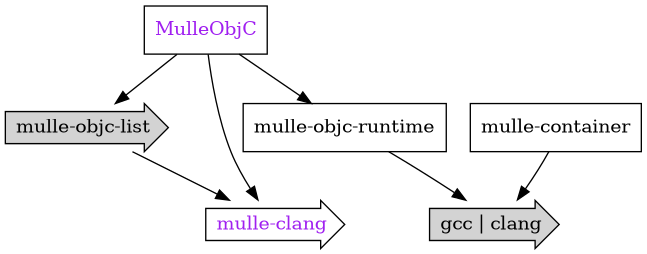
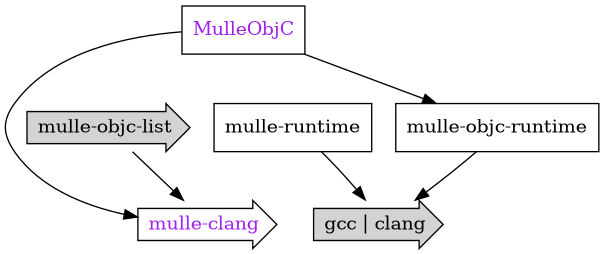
edge "MulleObjC" -> "mulle-objc-list": removed
node "mulle-container": label "mulle-container" -> "mulle-runtime"
